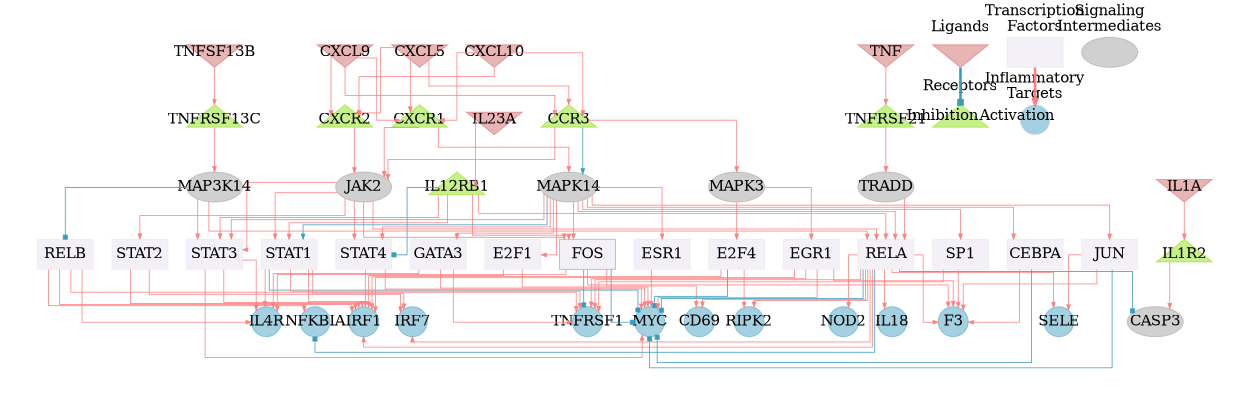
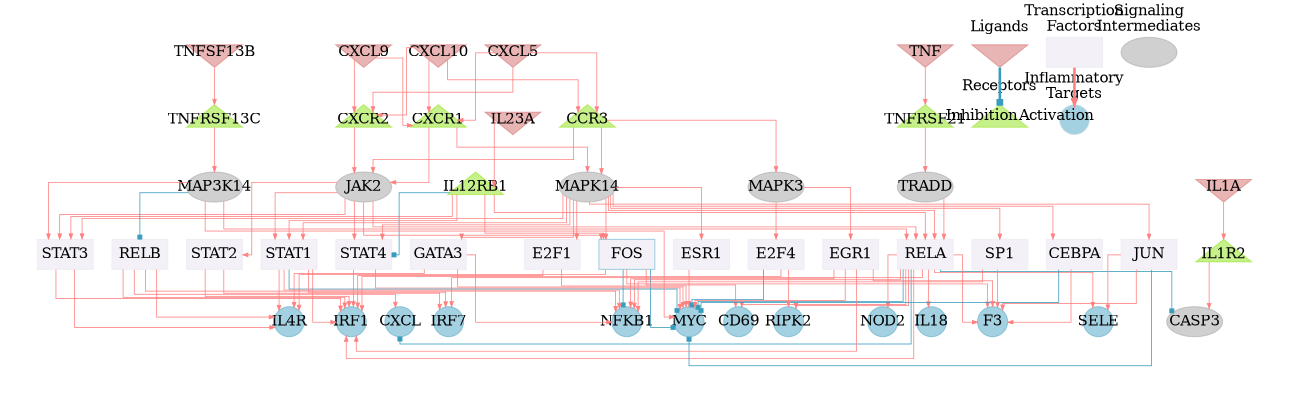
edge "CXCL9" -> "CCR3": removed
edge "CCR3" -> "MAPK14": color #399cbd -> #ff7f7f
edge "MAPK14" -> "STAT1": color #399cbd -> #ff7f7f
node "NFKBIA": label "NFKBIA" -> "CXCL"
node "TNFRSF1": label "TNFRSF1" -> "NFKB1"
edge "STAT3" -> "MYC": now "MAP3K14" -> "MYC"
